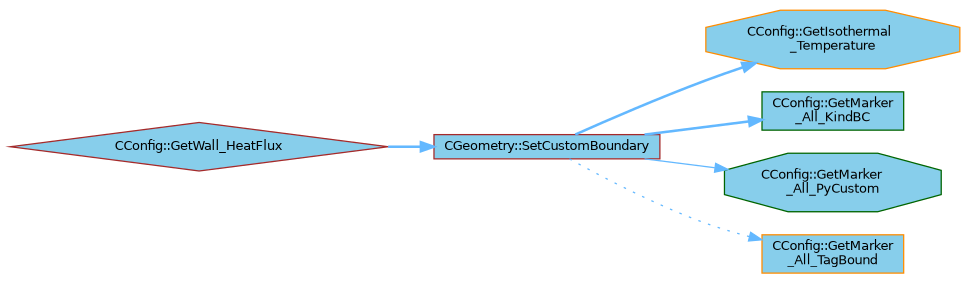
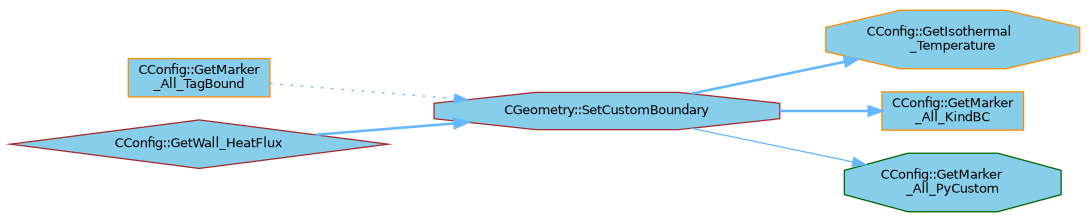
node "CConfig::GetMarker _All_KindBC": color darkgreen -> darkorange
node "CGeometry::SetCustomBoundary": shape box -> octagon
edge "CGeometry::SetCustomBoundary" -> "CConfig::GetMarker _All_TagBound": reversed
